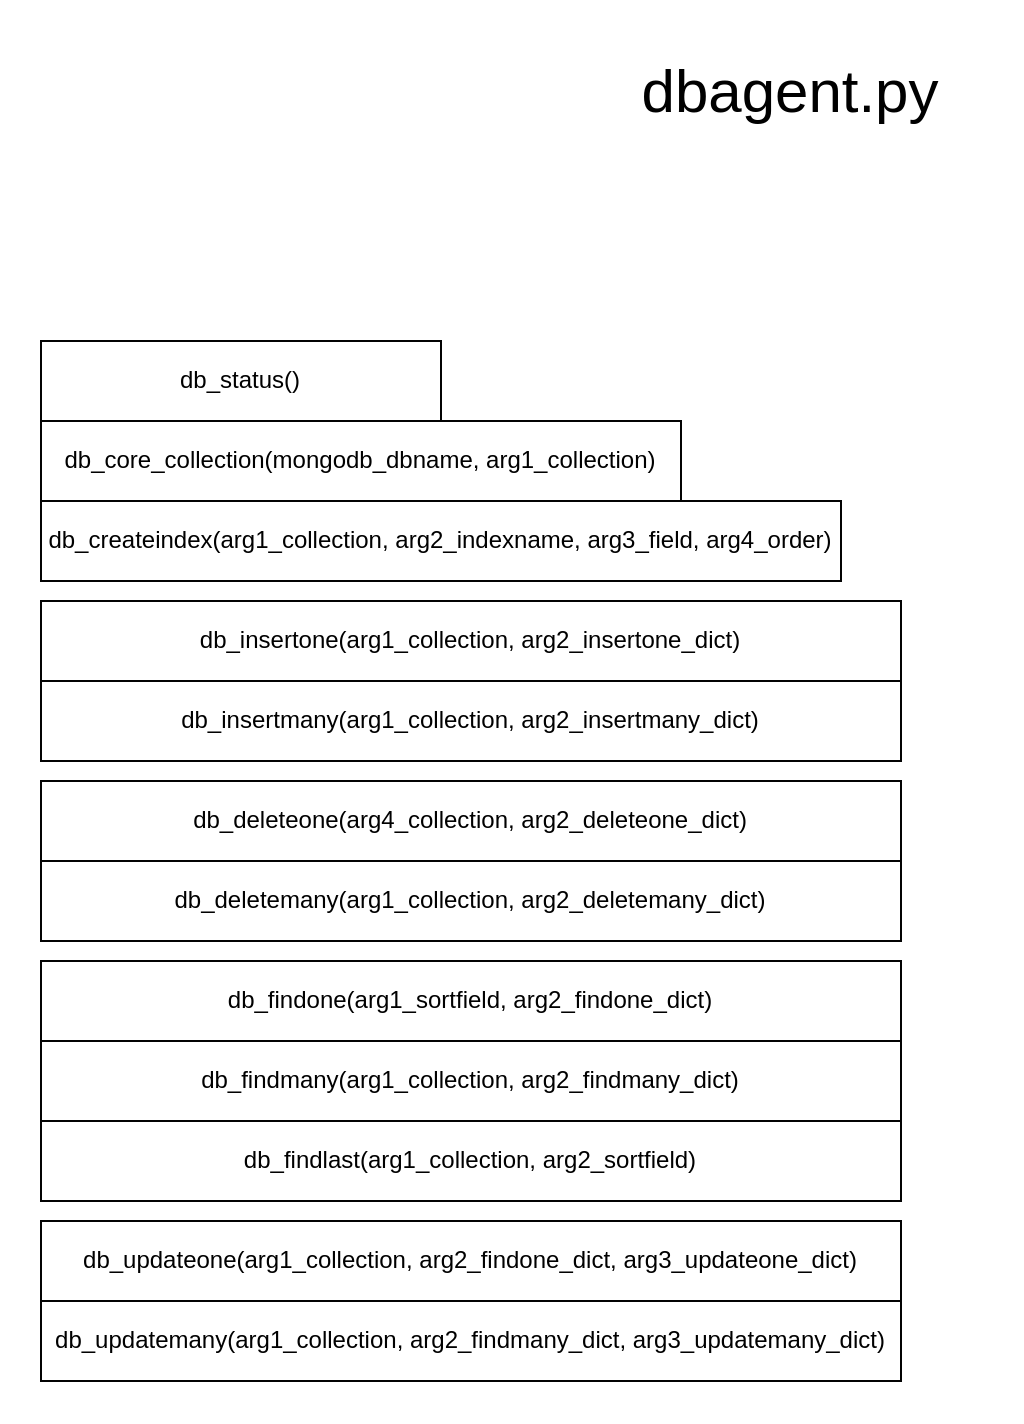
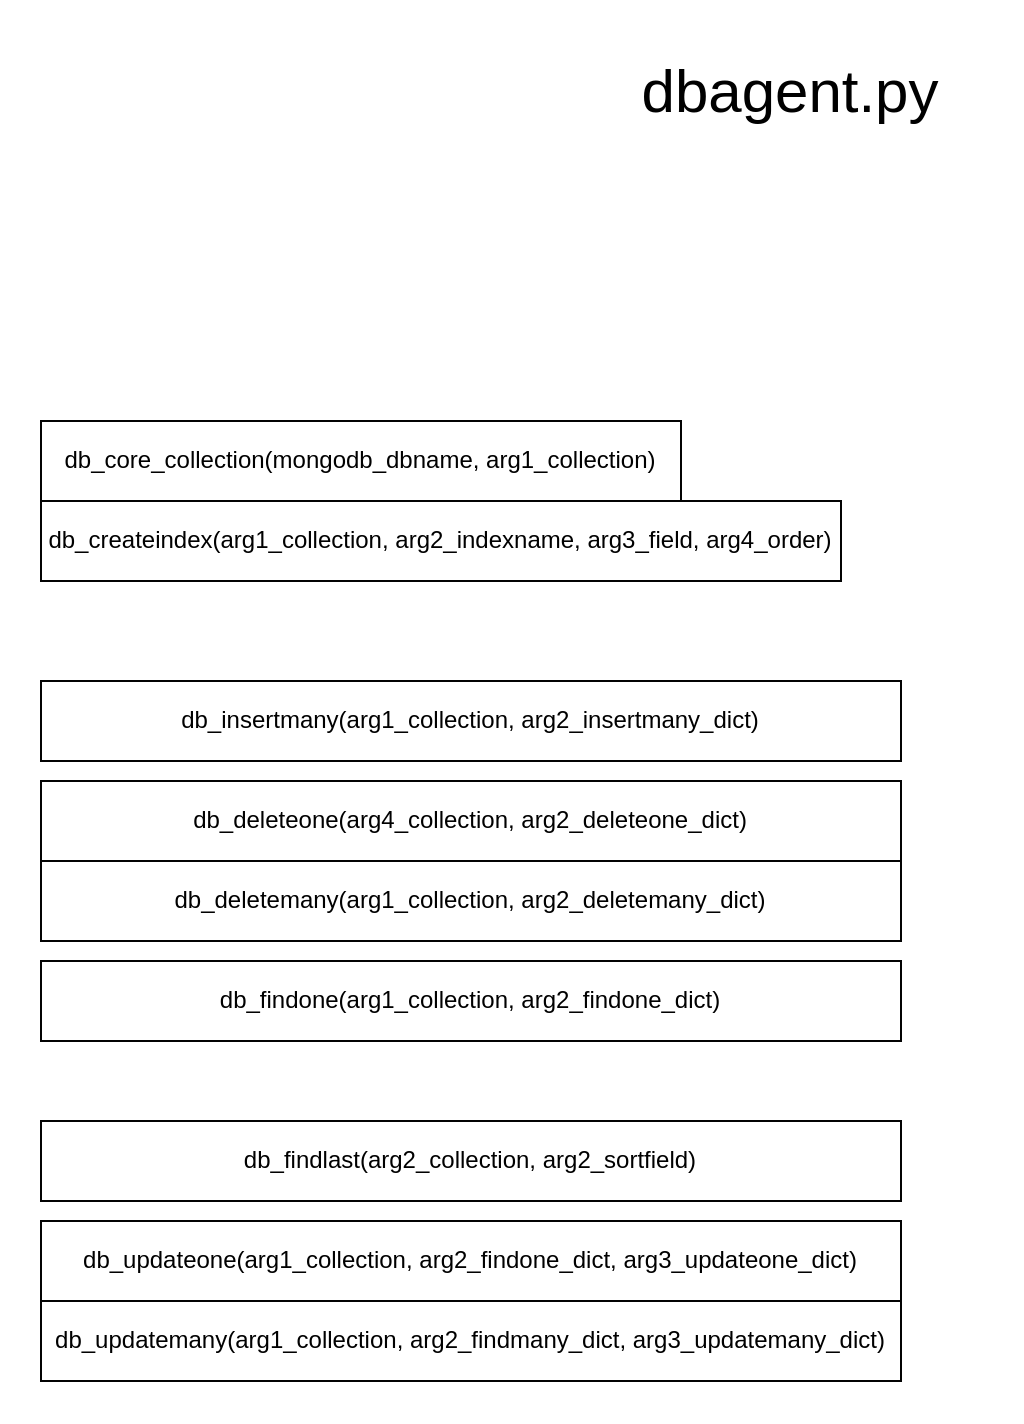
node "db_status()": removed
node "db_insertone(arg1_collection, arg2_insertone_dict)": removed
node "db_findone(arg1_sortfield, arg2_findone_dict)": label "db_findone(arg1_sortfield, arg2_findone_dict)" -> "db_findone(arg1_collection, arg2_findone_dict)"
node "db_findmany(arg1_collection, arg2_findmany_dict)": removed
node "db_findlast(arg1_collection, arg2_sortfield)": label "db_findlast(arg1_collection, arg2_sortfield)" -> "db_findlast(arg2_collection, arg2_sortfield)"
